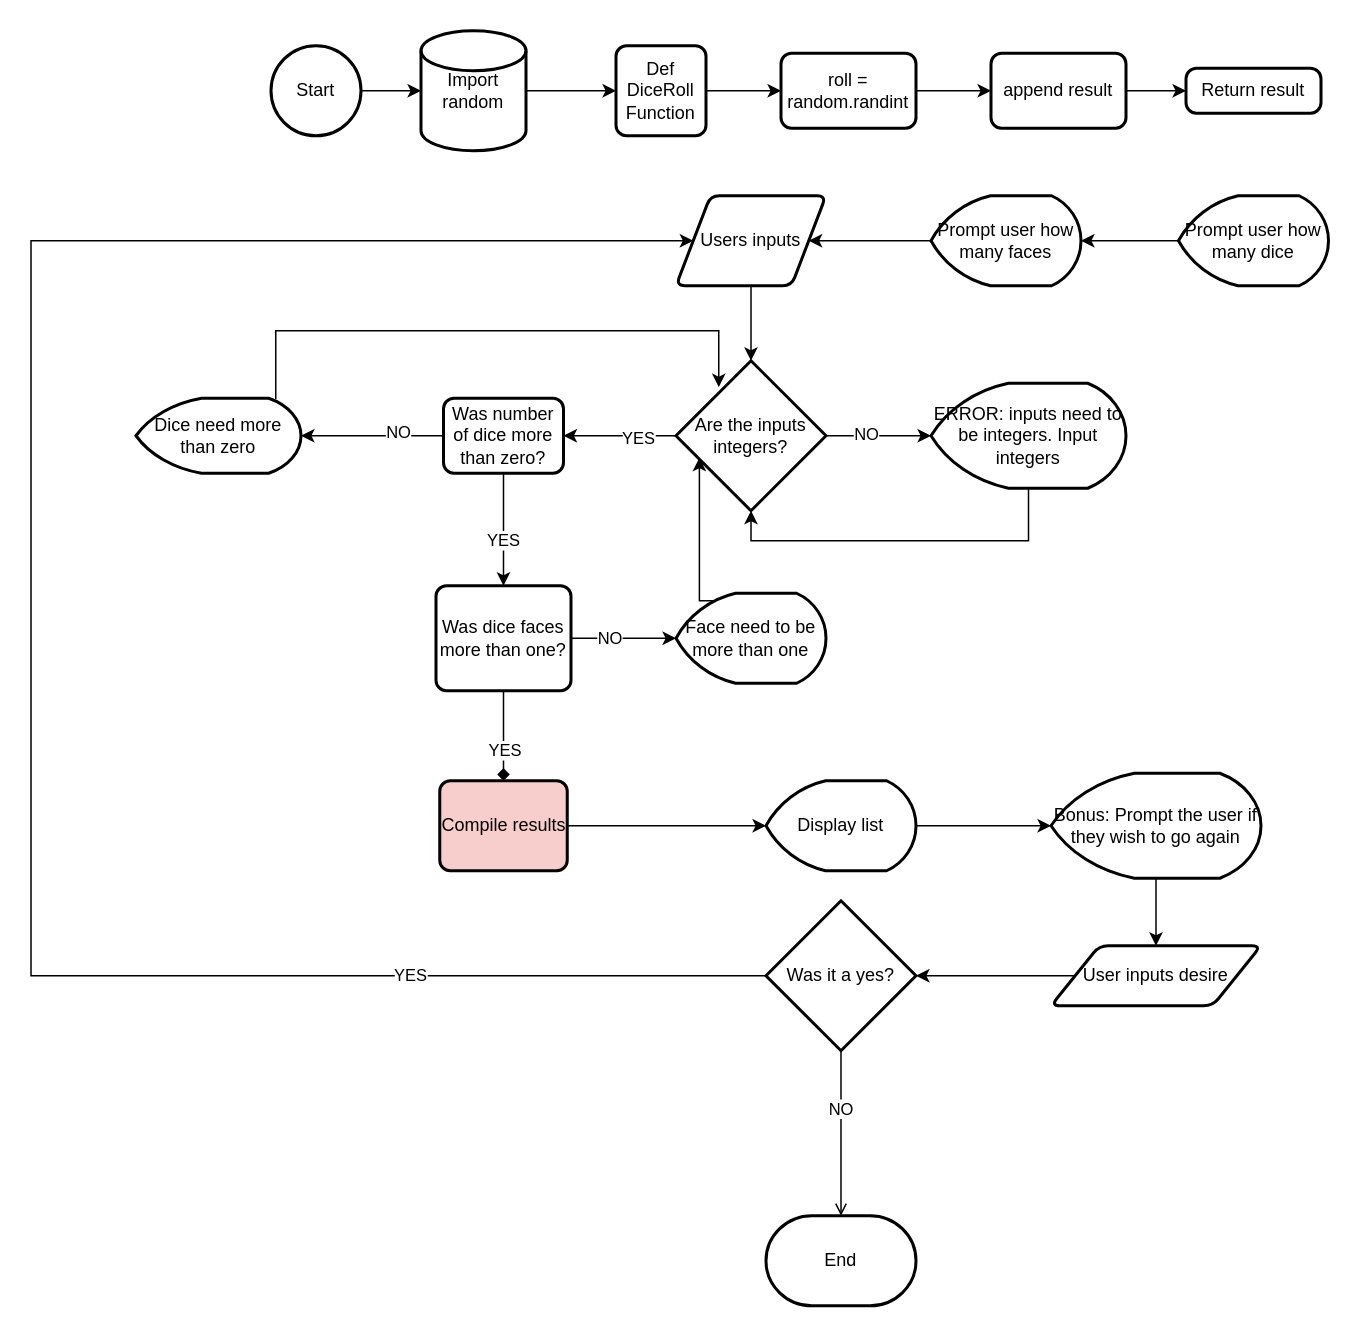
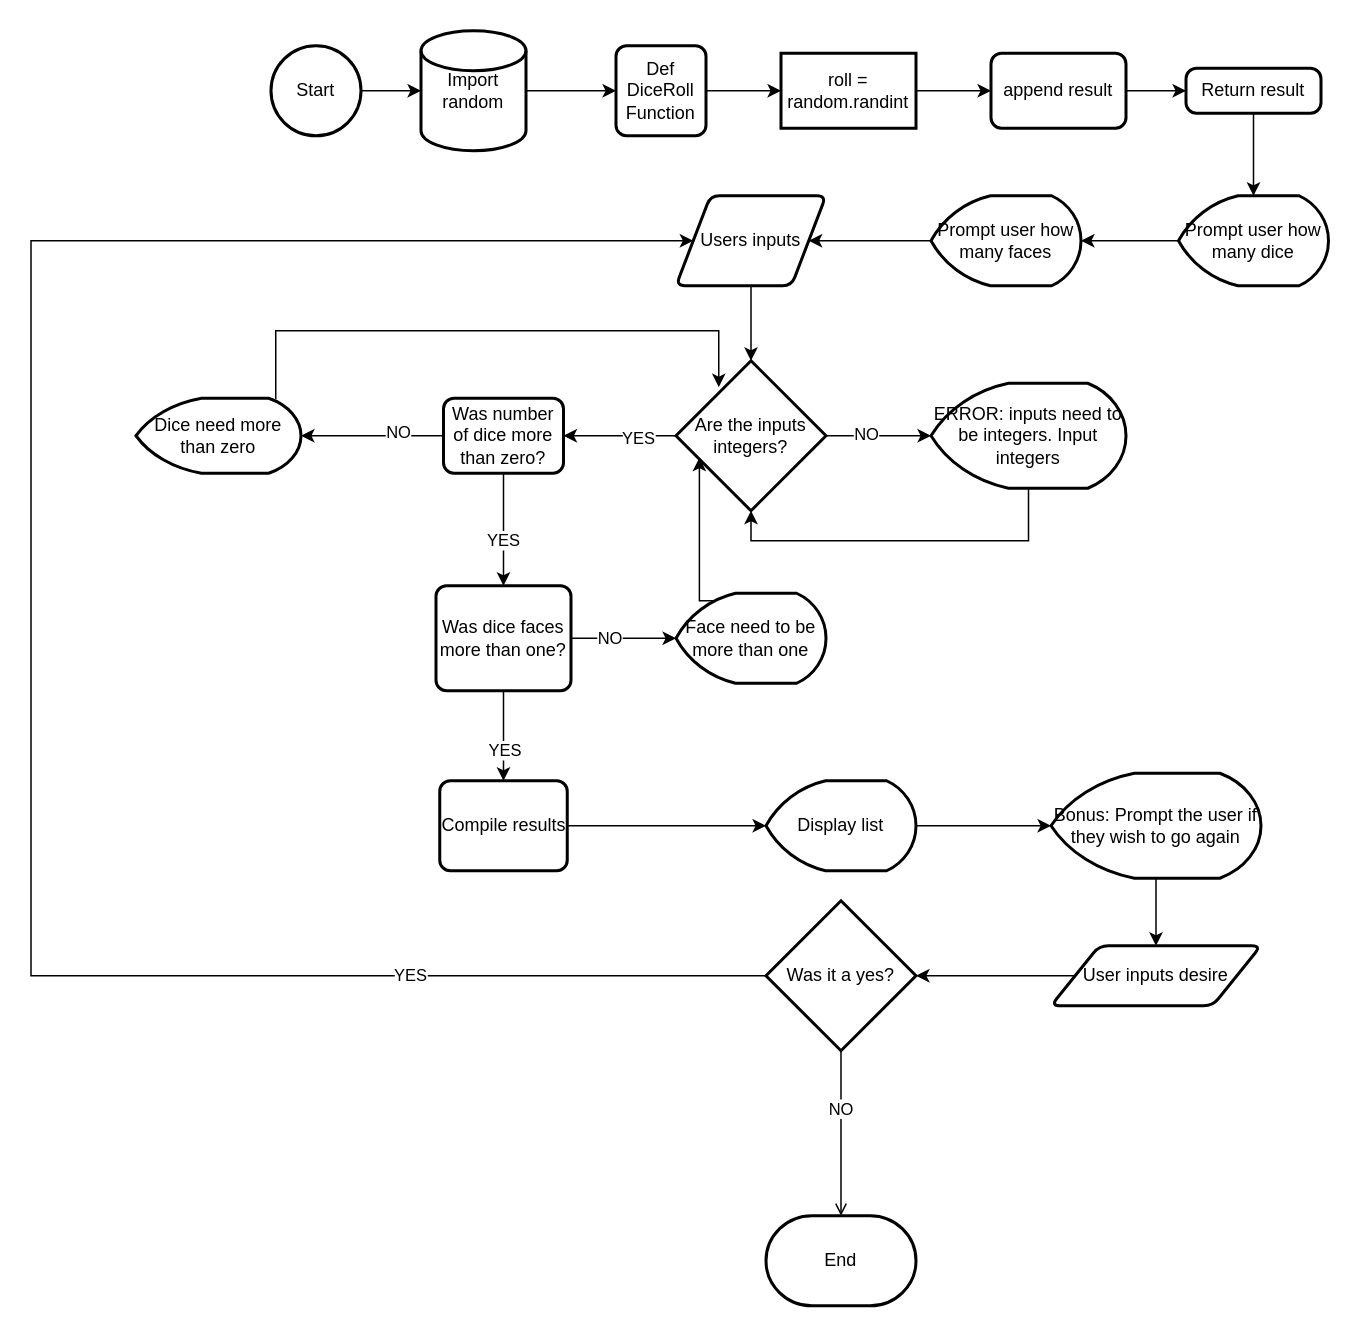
node "roll = random.randint": shape rounded rectangle -> rectangle
edge "Return result" -> "Prompt user how many dice": added
edge "Was dice faces more than one?" -> "Compile results": arrowhead diamond -> classic
node "Compile results": fillcolor #f8cecc -> #ffffff
